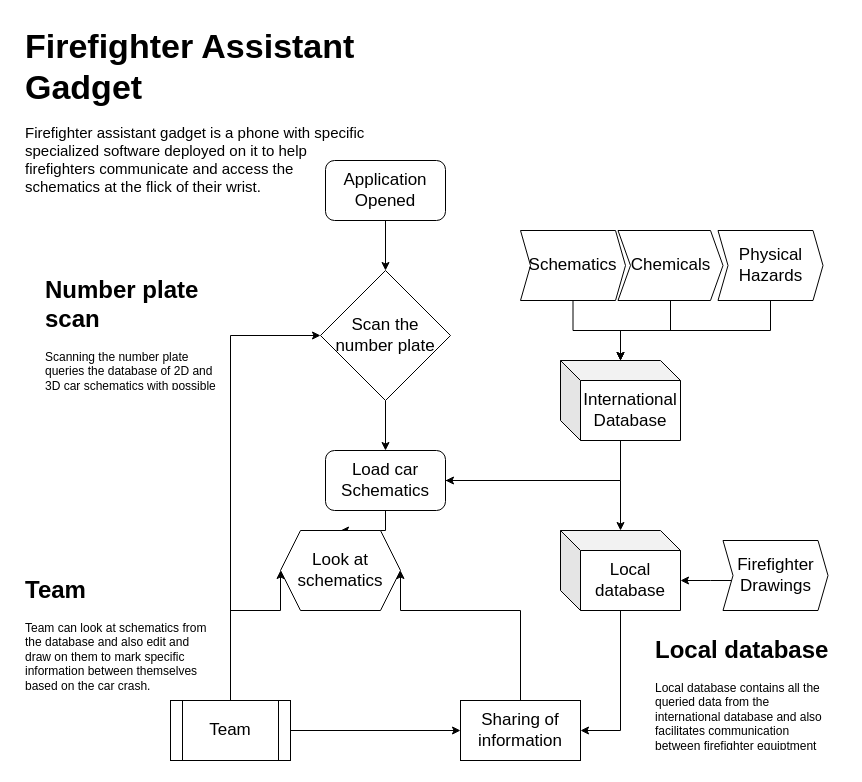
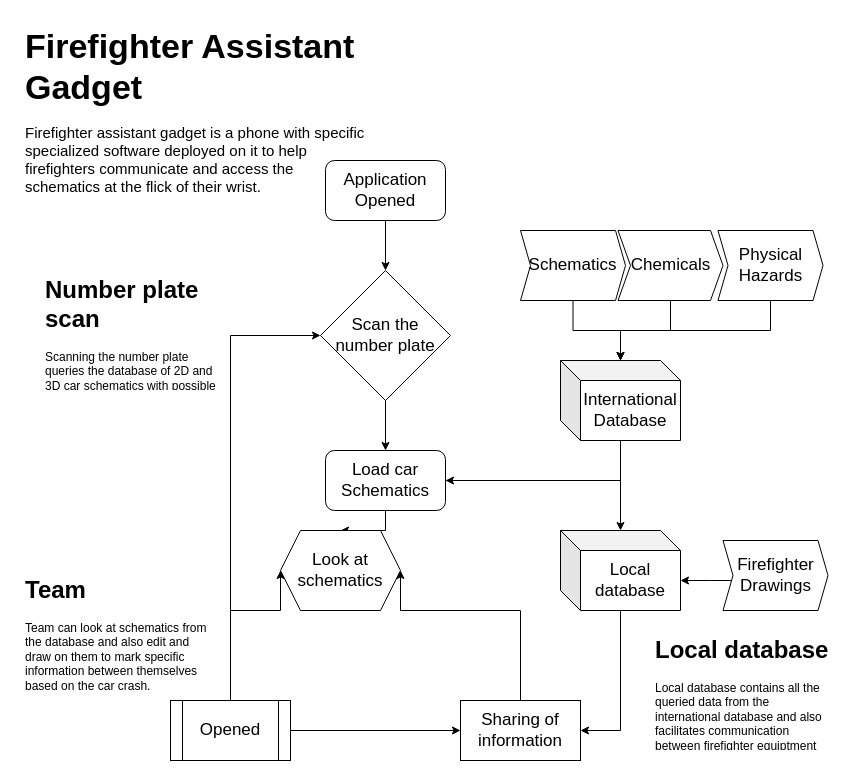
node "Team": label "Team" -> "Opened"
